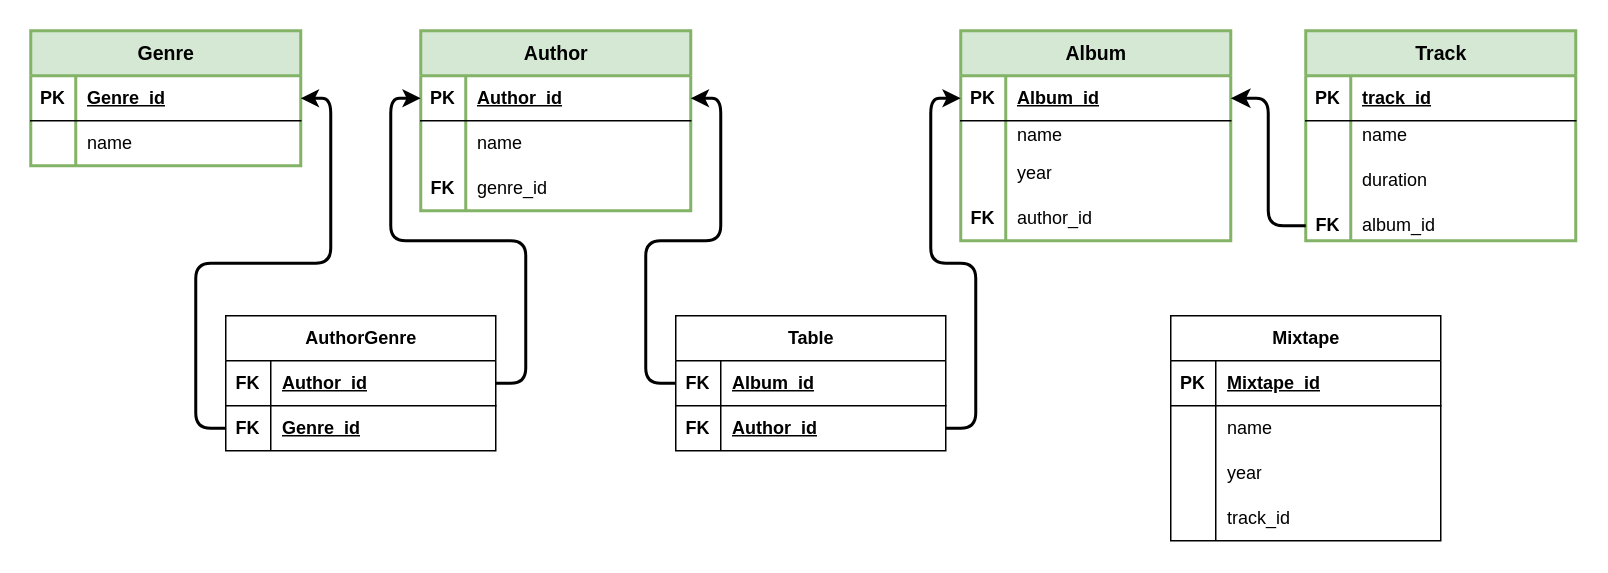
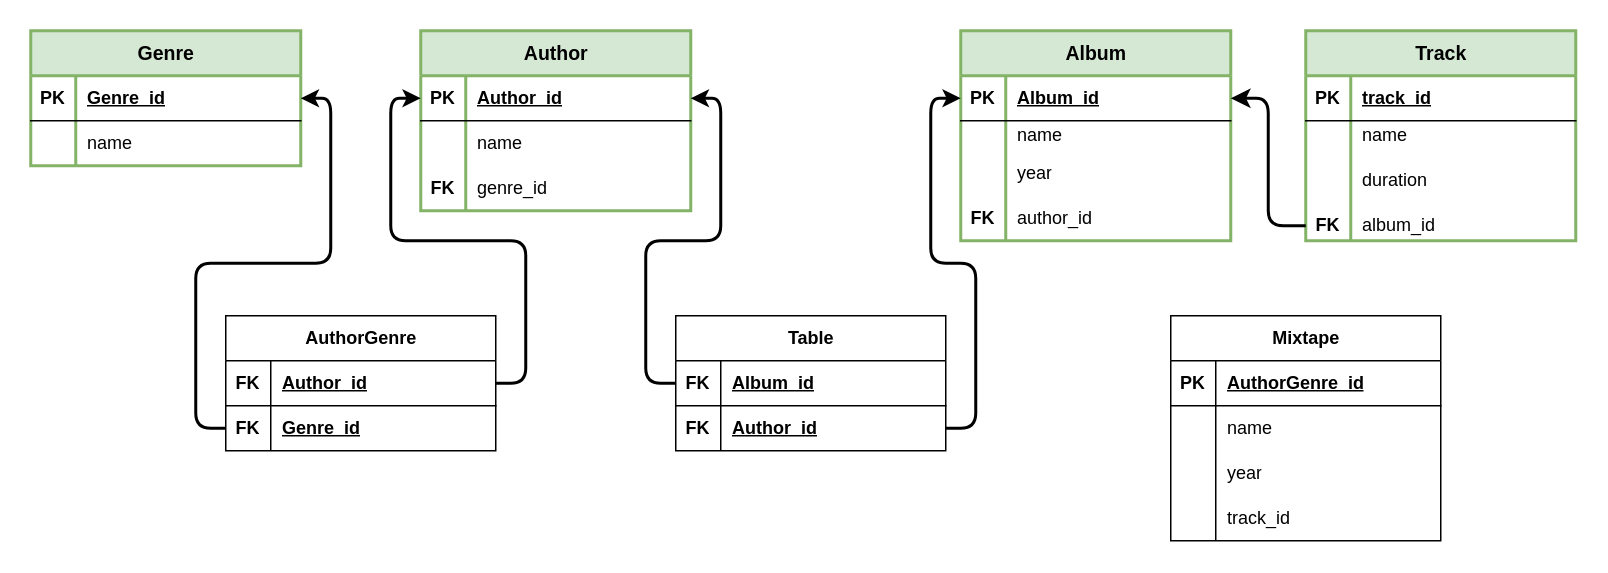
node "Mixtape_id": label "Mixtape_id" -> "AuthorGenre_id"
